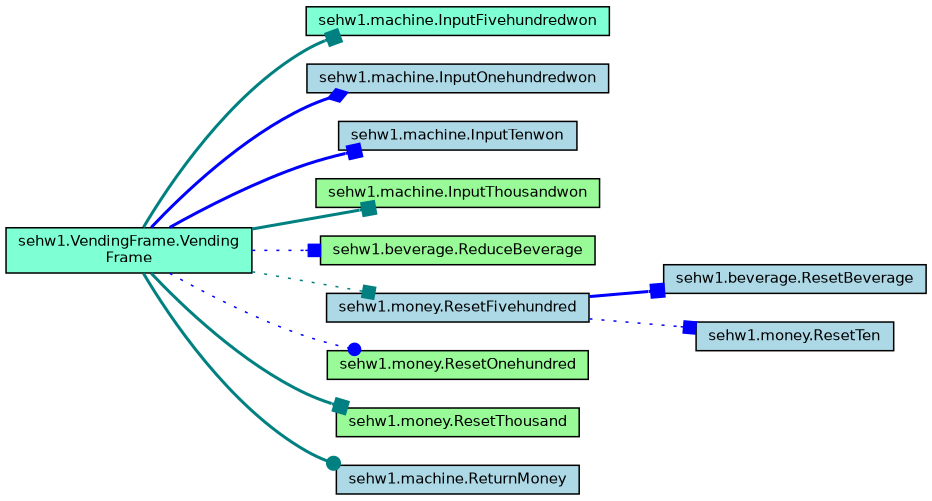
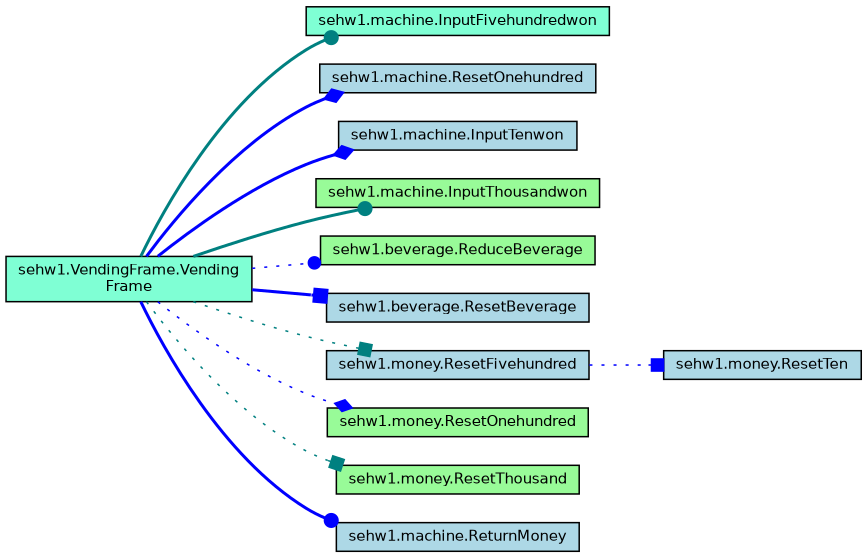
node "sehw1.machine.InputOnehundredwon": label "sehw1.machine.InputOnehundredwon" -> "sehw1.machine.ResetOnehundred"
edge "sehw1.VendingFrame.Vending Frame" -> "sehw1.machine.InputFivehundredwon": arrowhead box -> dot
edge "sehw1.VendingFrame.Vending Frame" -> "sehw1.machine.InputTenwon": arrowhead box -> diamond
edge "sehw1.VendingFrame.Vending Frame" -> "sehw1.machine.InputThousandwon": arrowhead box -> dot
edge "sehw1.VendingFrame.Vending Frame" -> "sehw1.beverage.ReduceBeverage": arrowhead box -> dot
edge "sehw1.money.ResetFivehundred" -> "sehw1.beverage.ResetBeverage": now "sehw1.VendingFrame.Vending Frame" -> "sehw1.beverage.ResetBeverage"
edge "sehw1.VendingFrame.Vending Frame" -> "sehw1.money.ResetOnehundred": arrowhead dot -> diamond
edge "sehw1.VendingFrame.Vending Frame" -> "sehw1.money.ResetThousand": style bold -> dotted
edge "sehw1.VendingFrame.Vending Frame" -> "sehw1.machine.ReturnMoney": color teal -> blue
